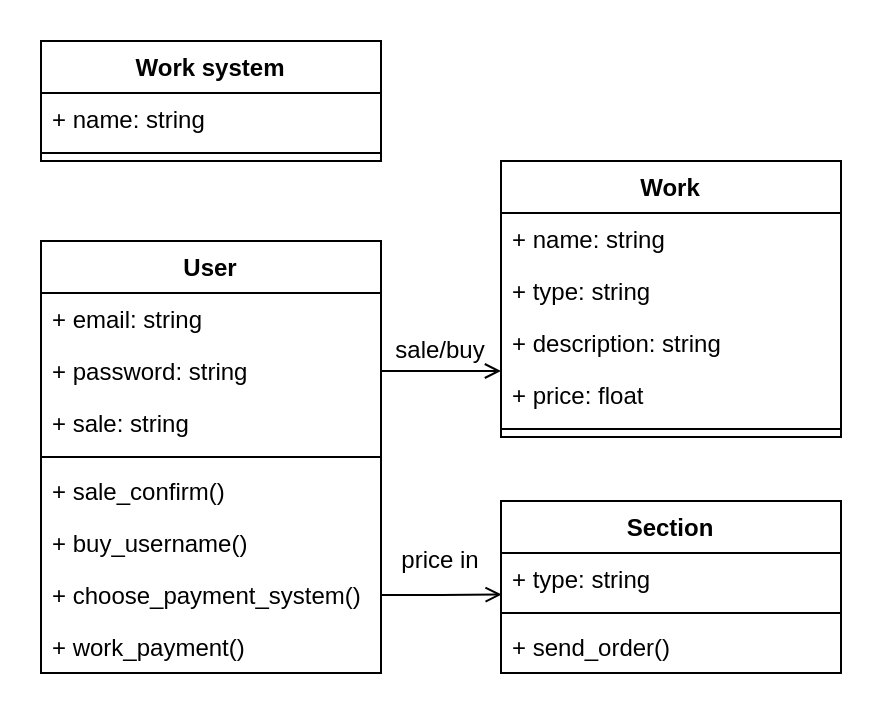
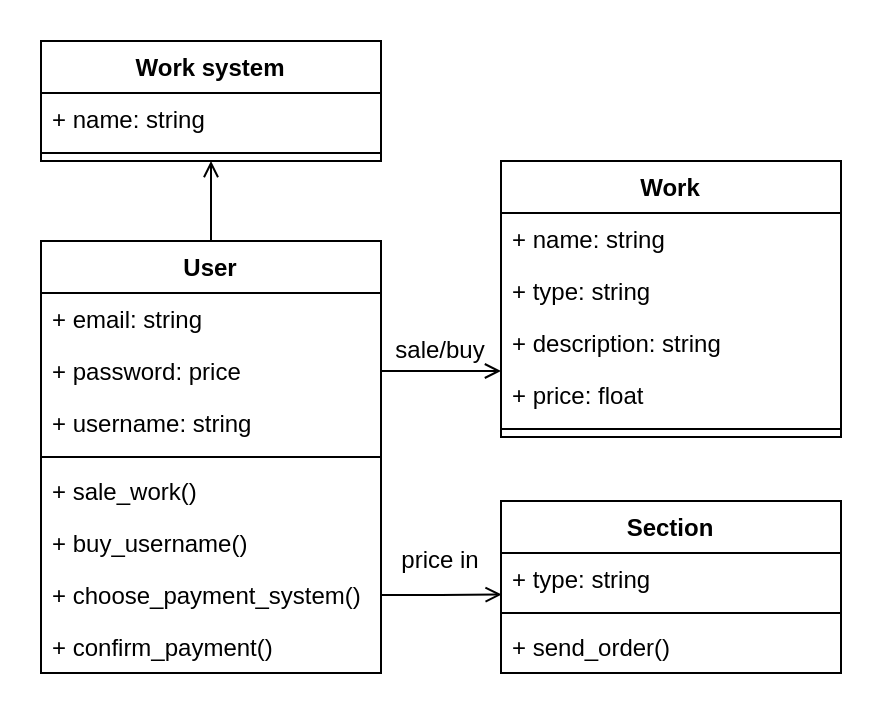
edge "User" -> "Work system": added
node "+ password: string": label "+ password: string" -> "+ password: price"
node "+ sale: string": label "+ sale: string" -> "+ username: string"
node "+ sale_confirm()": label "+ sale_confirm()" -> "+ sale_work()"
node "+ work_payment()": label "+ work_payment()" -> "+ confirm_payment()"
